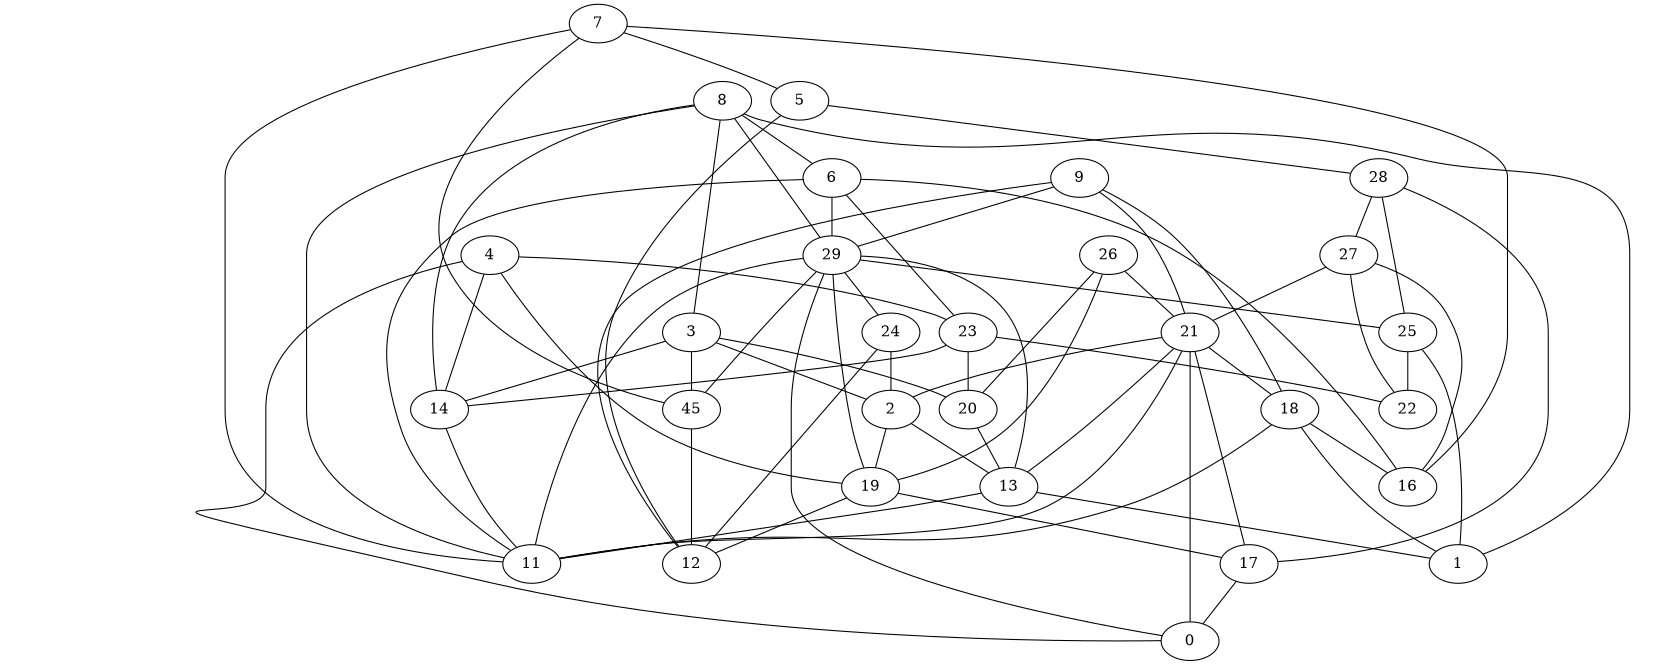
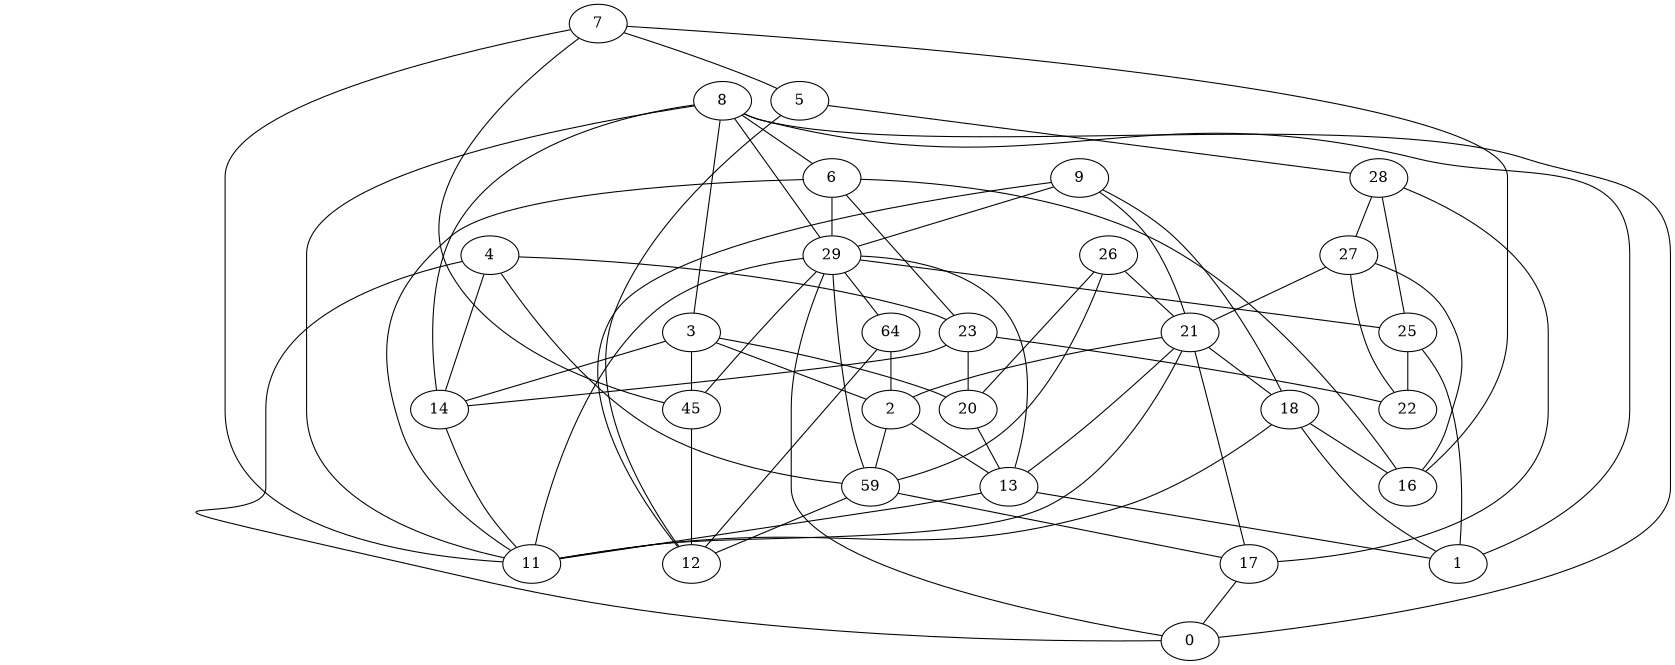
node "24": label "24" -> "64"
node "19": label "19" -> "59"
edge "21" -- "0": now "8" -- "0"
